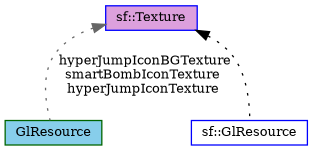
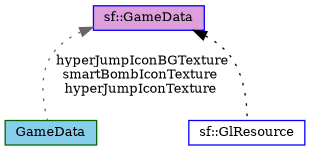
node "sf::Texture": label "sf::Texture" -> "sf::GameData"
node "GlResource": label "GlResource" -> "GameData"
